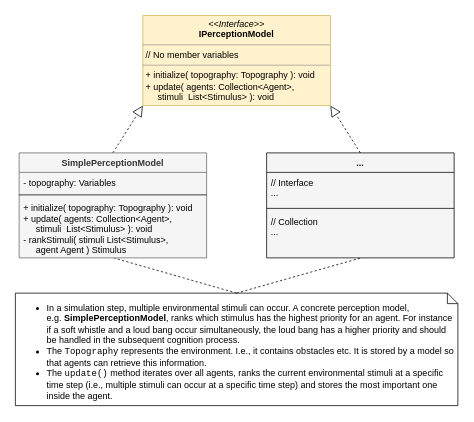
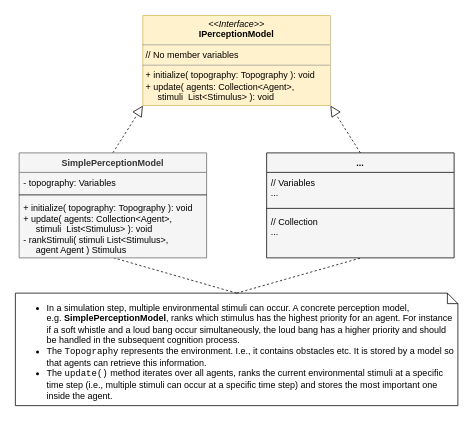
node "// Interface ...": label "// Interface ..." -> "// Variables ..."
